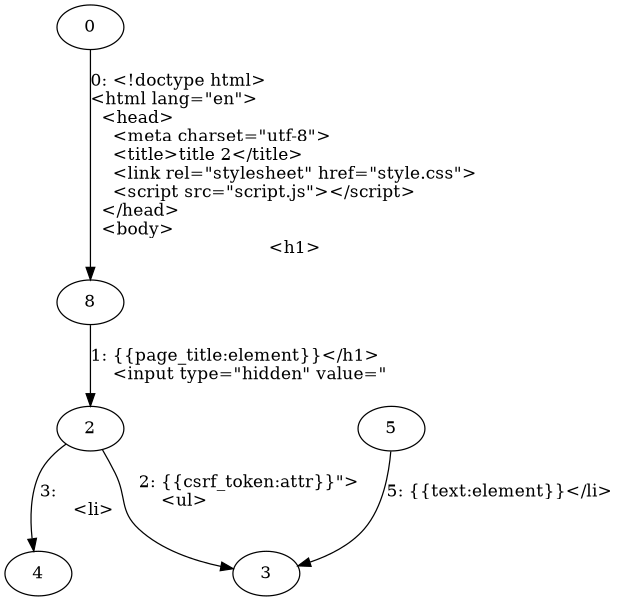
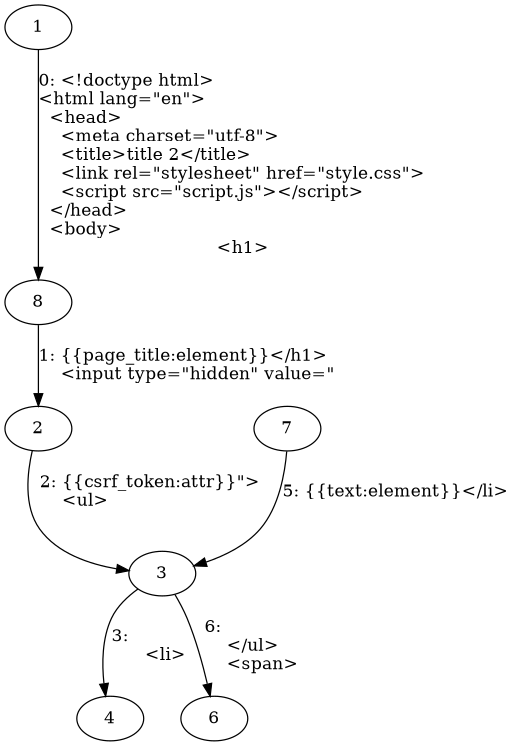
node "0": label "0" -> "1"
node "5": label "5" -> "7"
edge "2" -> "4": now "3" -> "4"
node "6": added
